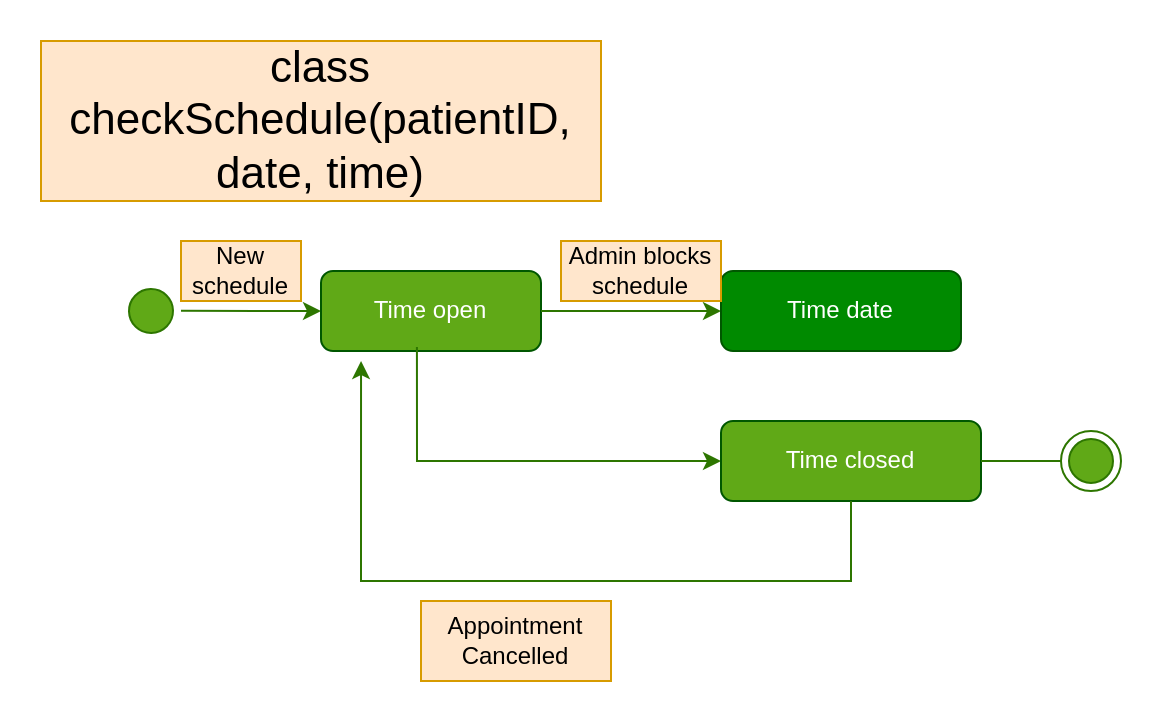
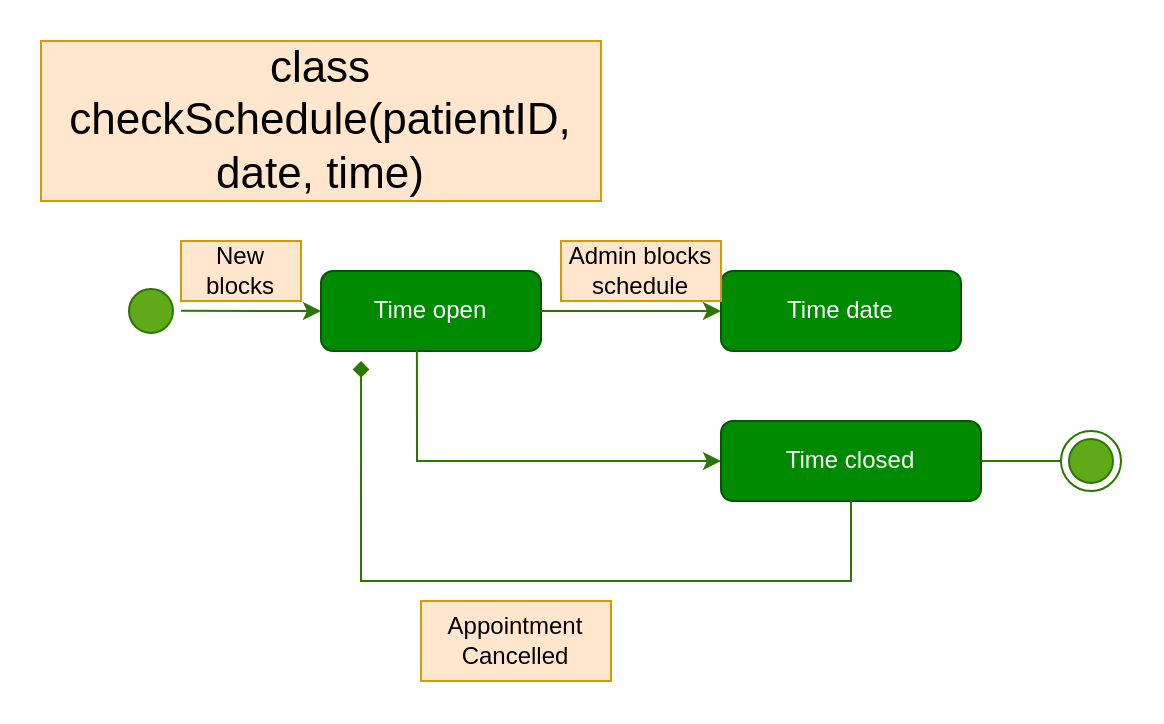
node "New schedule": label "New schedule" -> "New blocks"
node "Time open": fillcolor #60a917 -> #008a00
edge "Time closed" -> "Time open": arrowhead classic -> diamond
node "Time closed": fillcolor #60a917 -> #008a00
